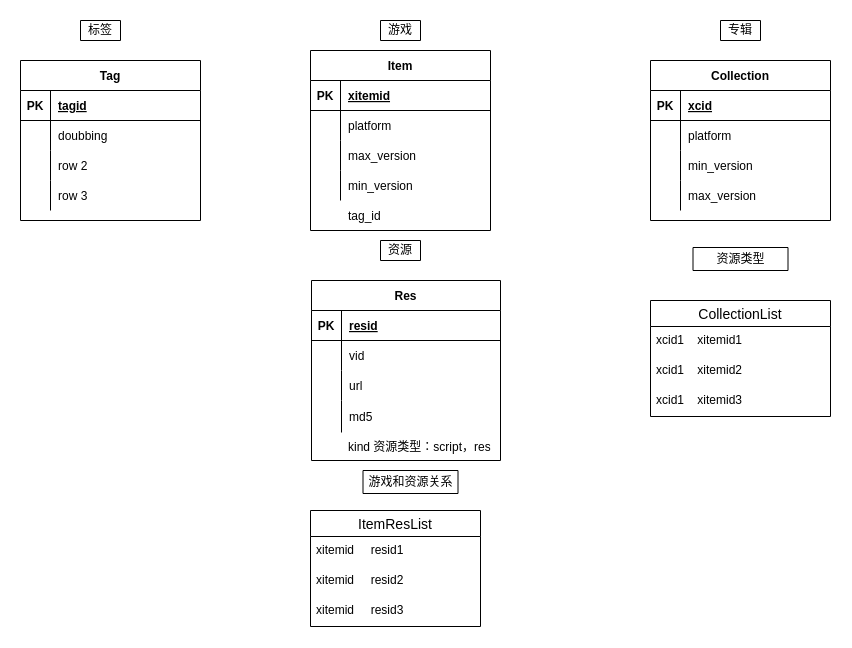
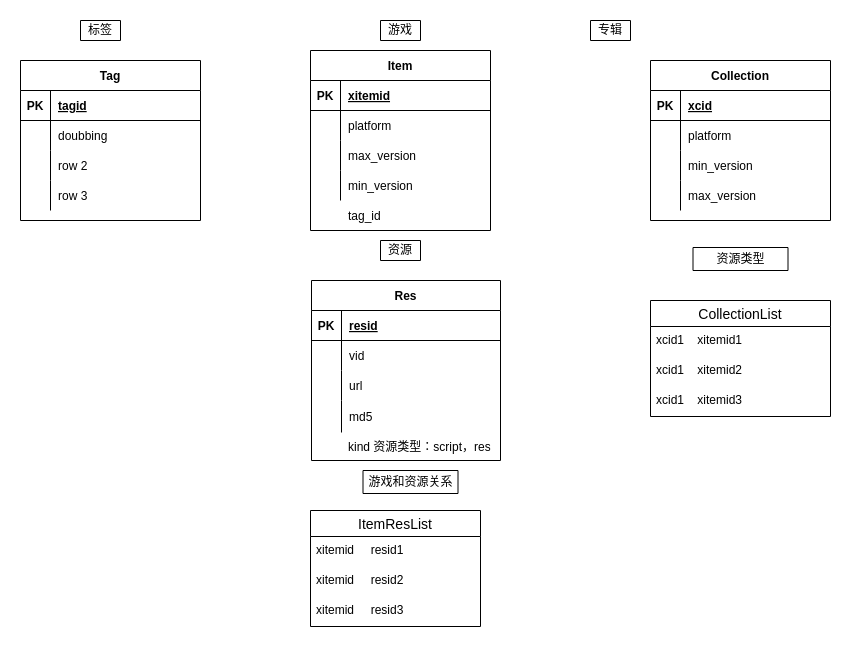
node "专辑": moved (741, 31) -> (611, 31)
